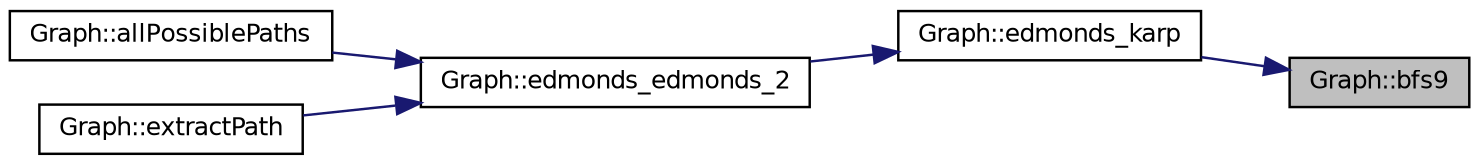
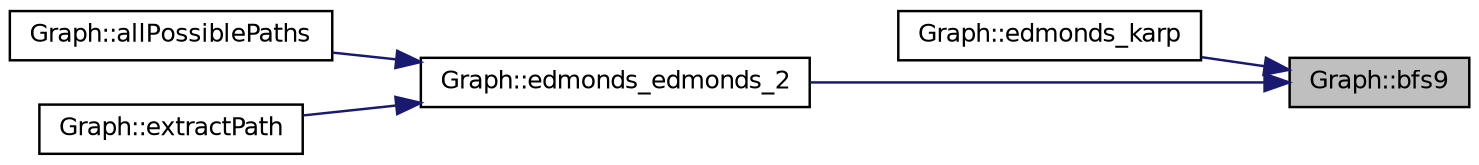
edge "Graph::edmonds_edmonds_2" -> "Graph::edmonds_karp": now "Graph::edmonds_edmonds_2" -> "Graph::bfs9"
